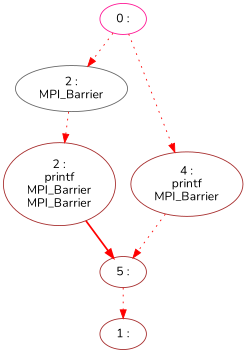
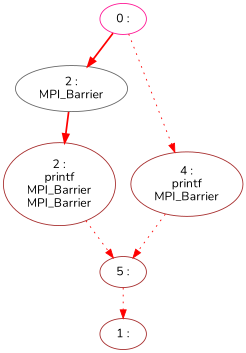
edge "0 :" -> "2 : MPI_Barrier": style dotted -> bold
edge "2 : MPI_Barrier" -> "2 : printf MPI_Barrier MPI_Barrier": style dotted -> bold
edge "2 : printf MPI_Barrier MPI_Barrier" -> "5 :": style bold -> dotted
